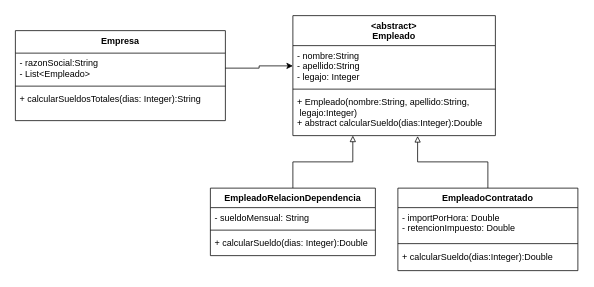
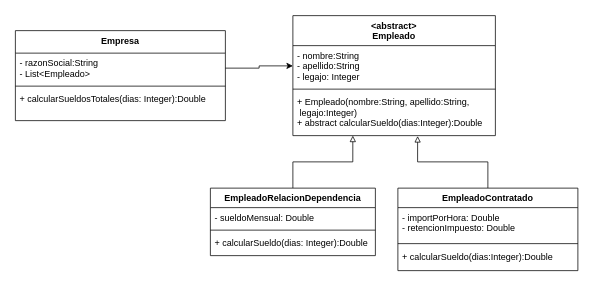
node "+ calcularSueldosTotales(dias: Integer):String": label "+ calcularSueldosTotales(dias: Integer):String" -> "+ calcularSueldosTotales(dias: Integer):Double"
node "- sueldoMensual: String": label "- sueldoMensual: String" -> "- sueldoMensual: Double"
